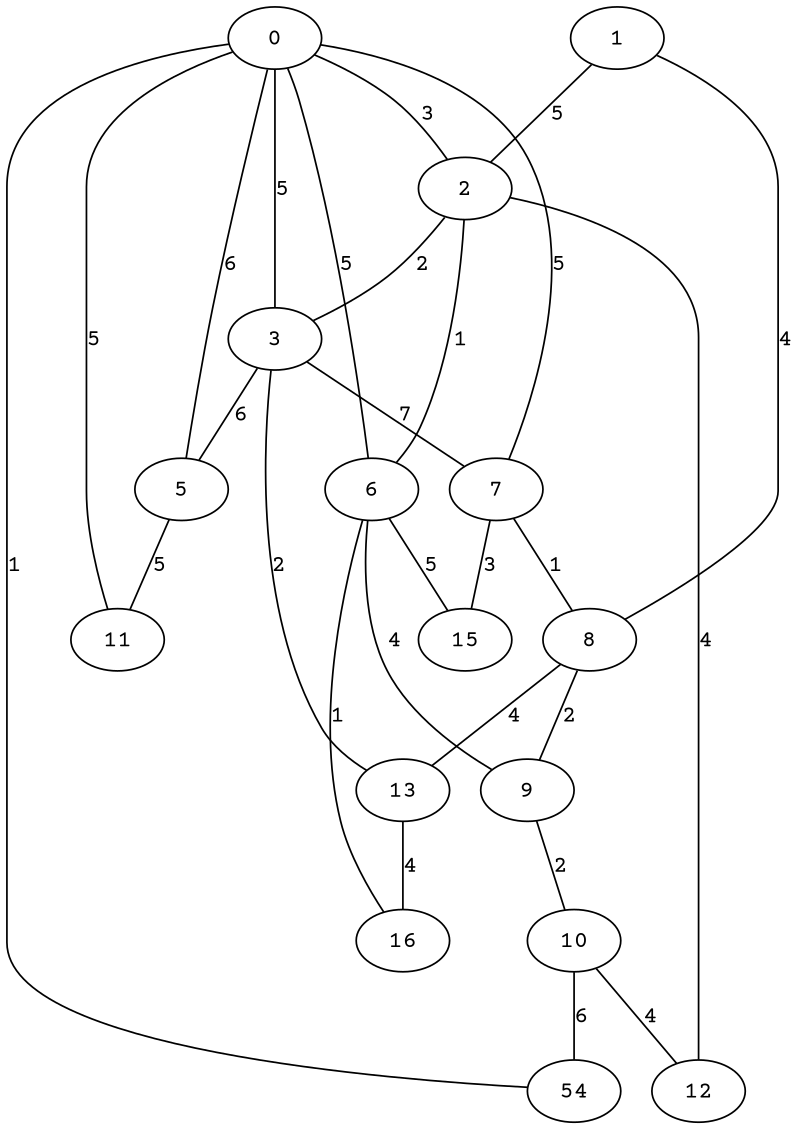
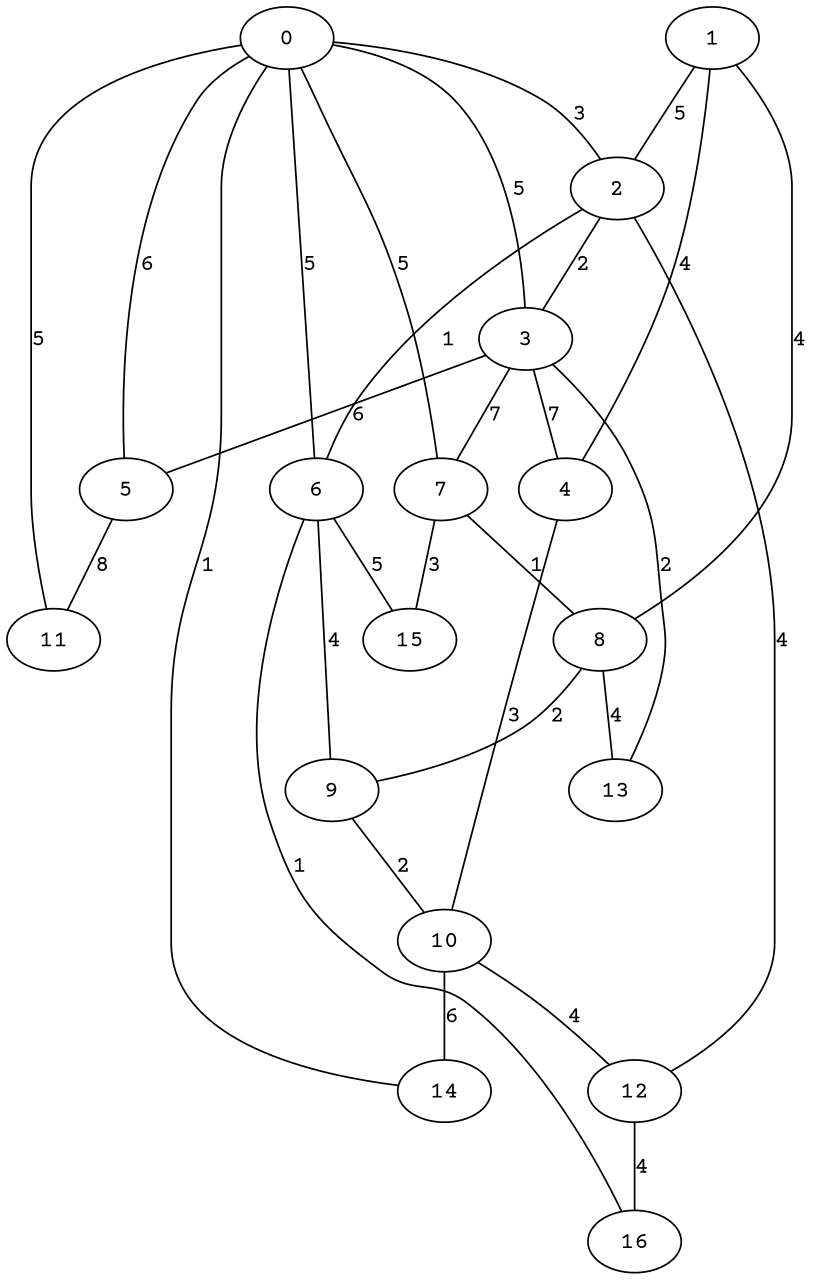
node "4": added
edge "5" -- "11": label "5" -> "8"
edge "13" -- "16": now "12" -- "16"
node "54": label "54" -> "14"
